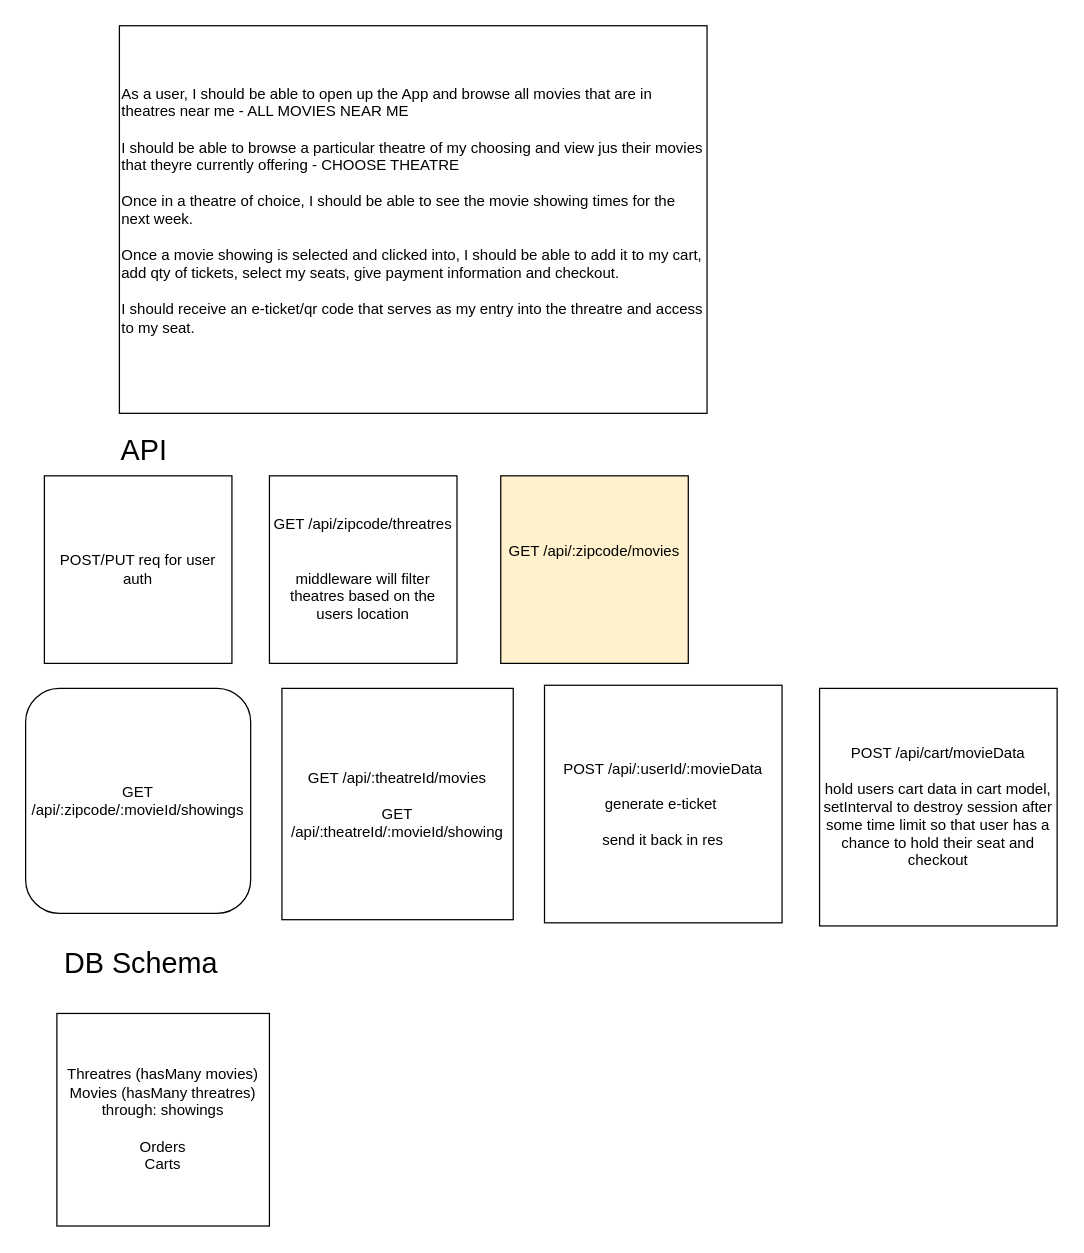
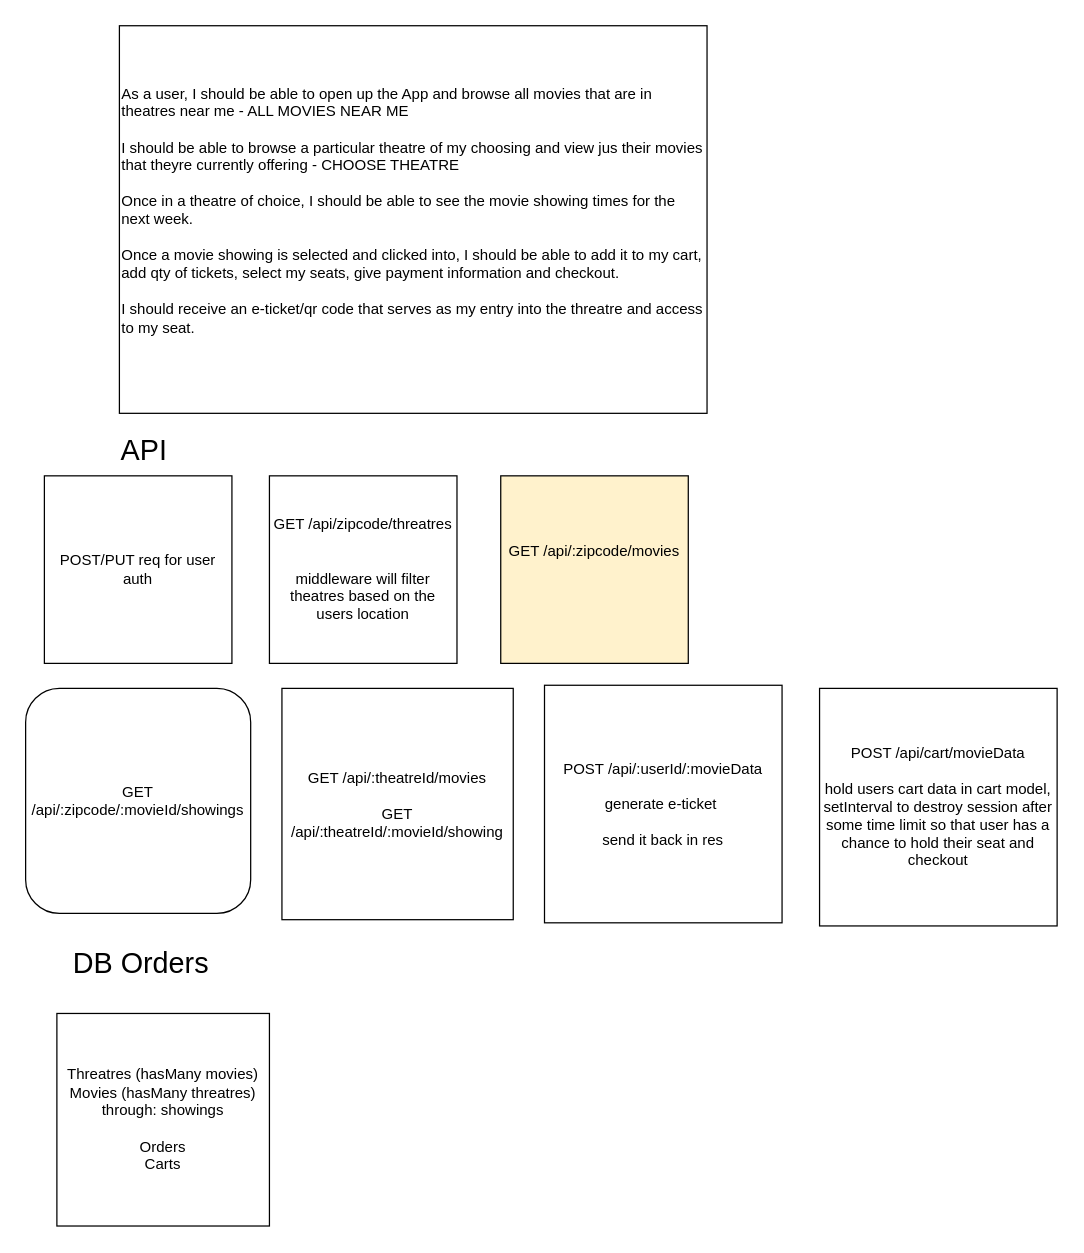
node "DB Schema": label "DB Schema" -> "DB Orders"
